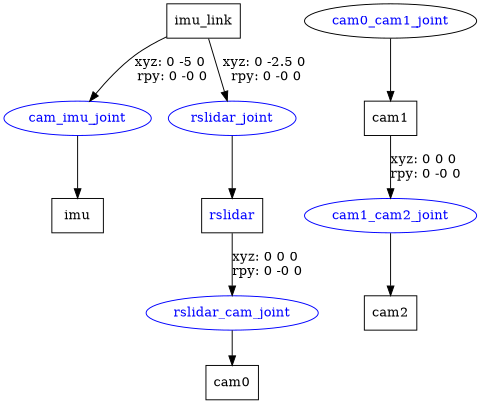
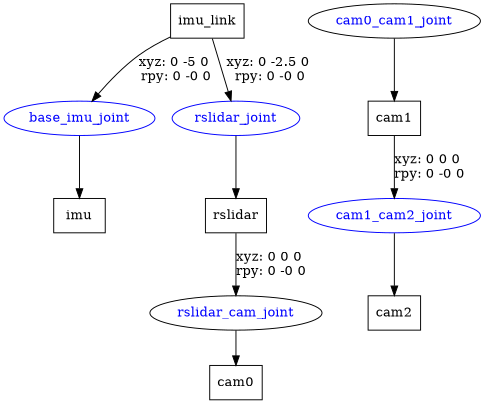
node "cam_imu_joint": label "cam_imu_joint" -> "base_imu_joint"
node "rslidar": fontcolor blue -> black
node "rslidar_cam_joint": color blue -> black
